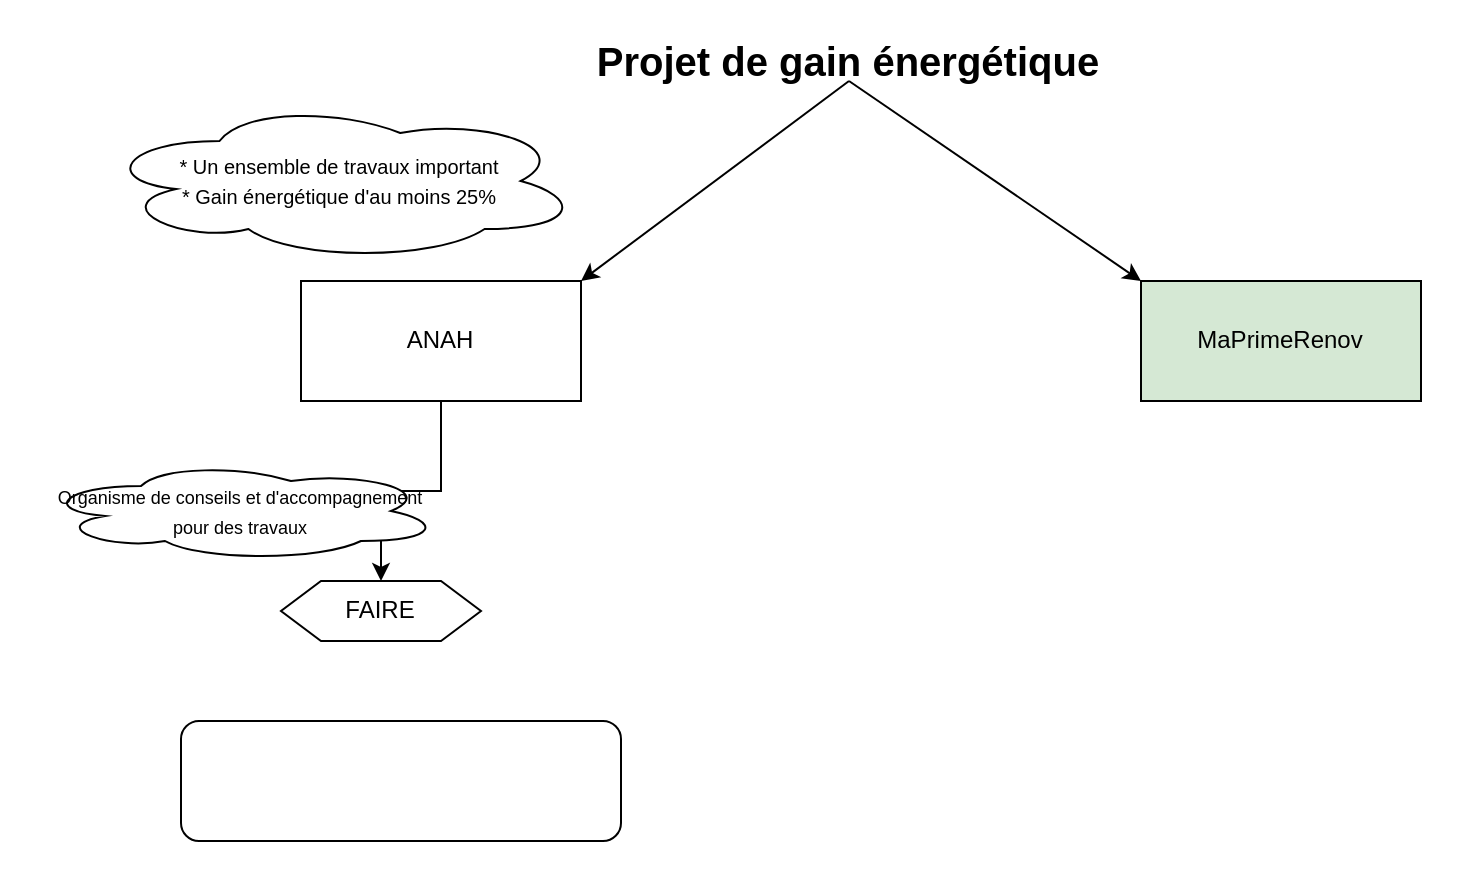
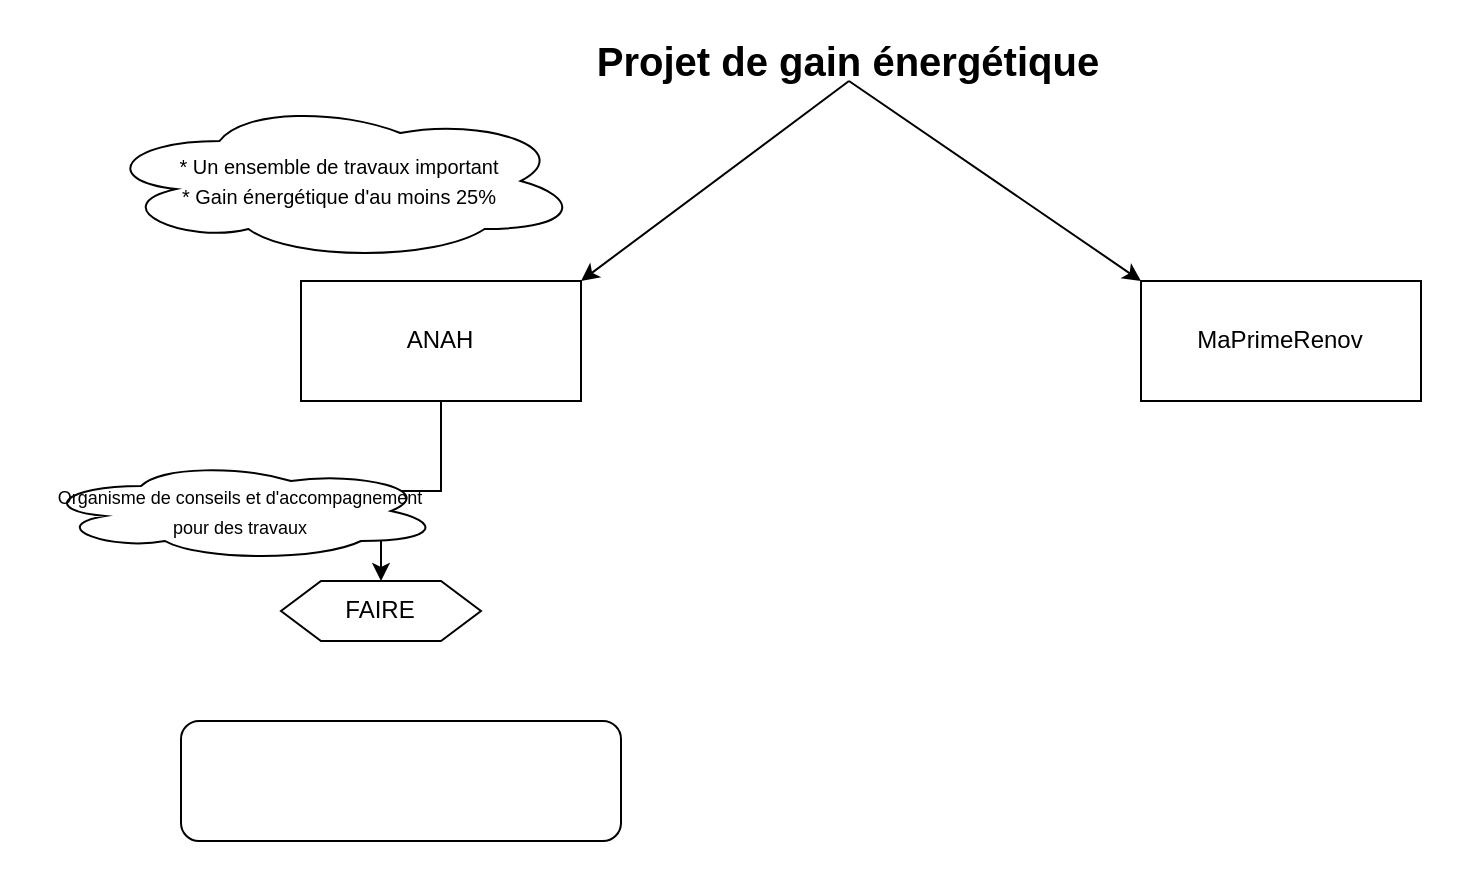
node "MaPrimeRenov": fillcolor #d5e8d4 -> #ffffff
